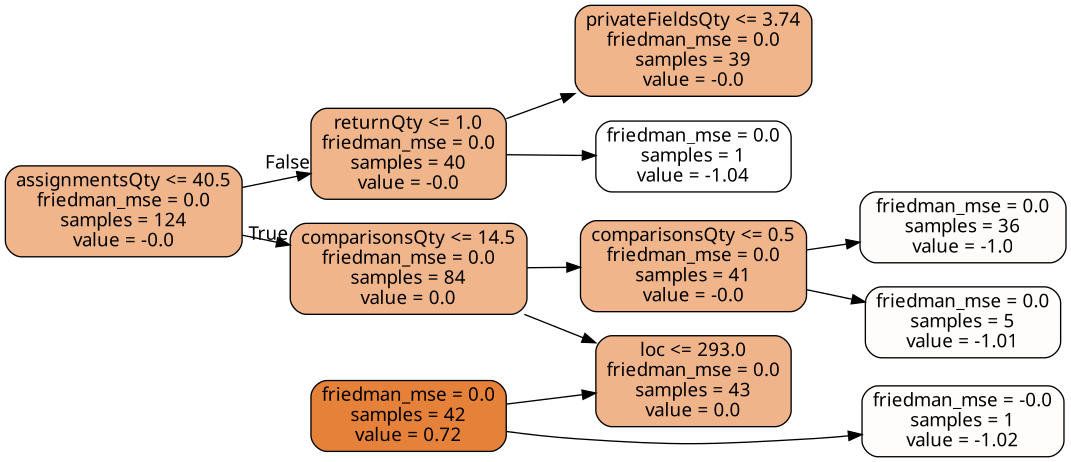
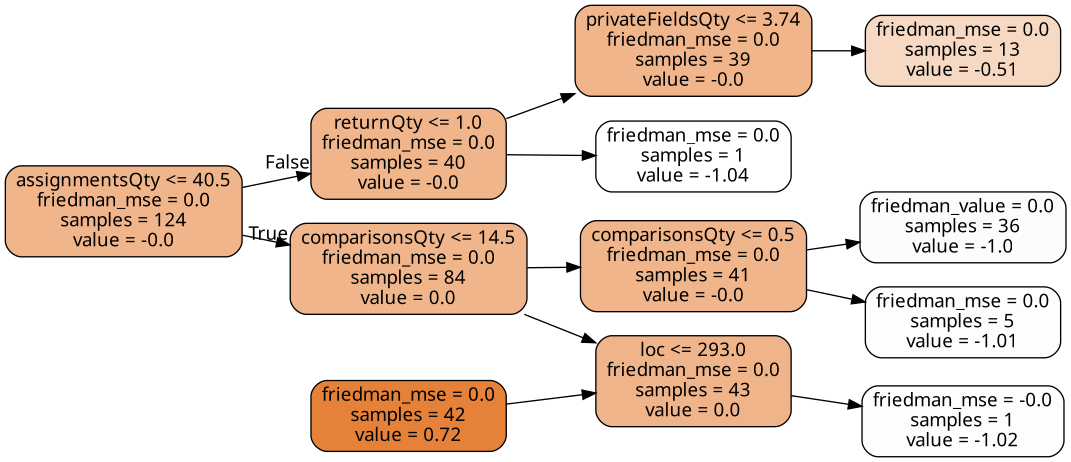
node "friedman_mse = 0.0 samples = 13 value = -0.51": added
node "friedman_mse = 0.0 samples = 36 value = -1.0": label "friedman_mse = 0.0 samples = 36 value = -1.0" -> "friedman_value = 0.0 samples = 36 value = -1.0"
edge "friedman_mse = 0.0 samples = 42 value = 0.72" -> "friedman_mse = -0.0 samples = 1 value = -1.02": now "loc <= 293.0 friedman_mse = 0.0 samples = 43 value = 0.0" -> "friedman_mse = -0.0 samples = 1 value = -1.02"
